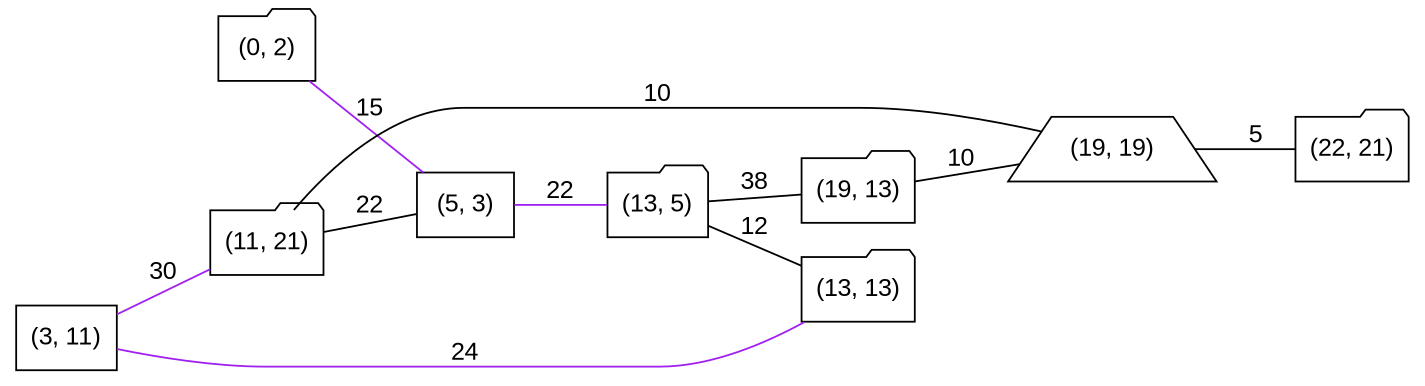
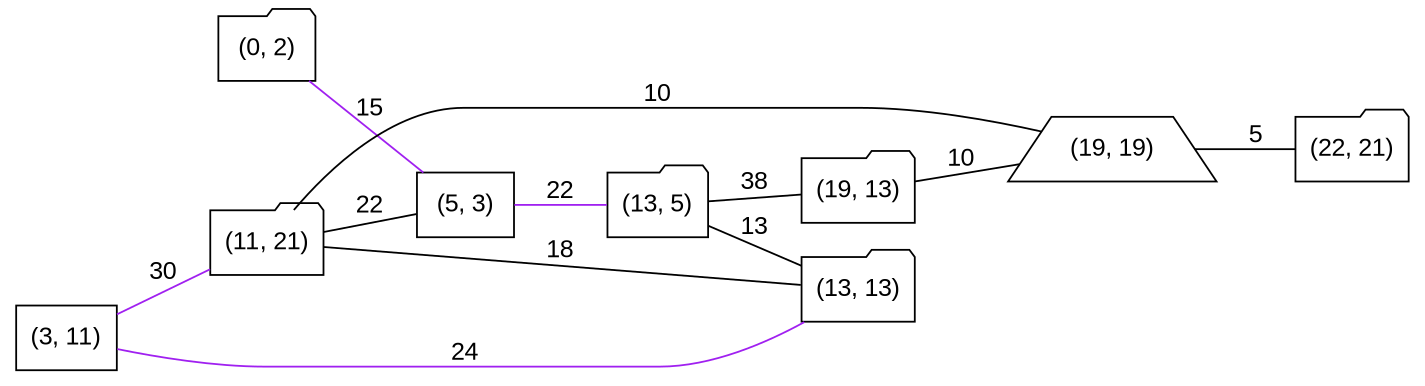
edge "(13, 5)" -- "(13, 13)": label "12" -> "13"
edge "(11, 21)" -- "(13, 13)": added, label "18"
